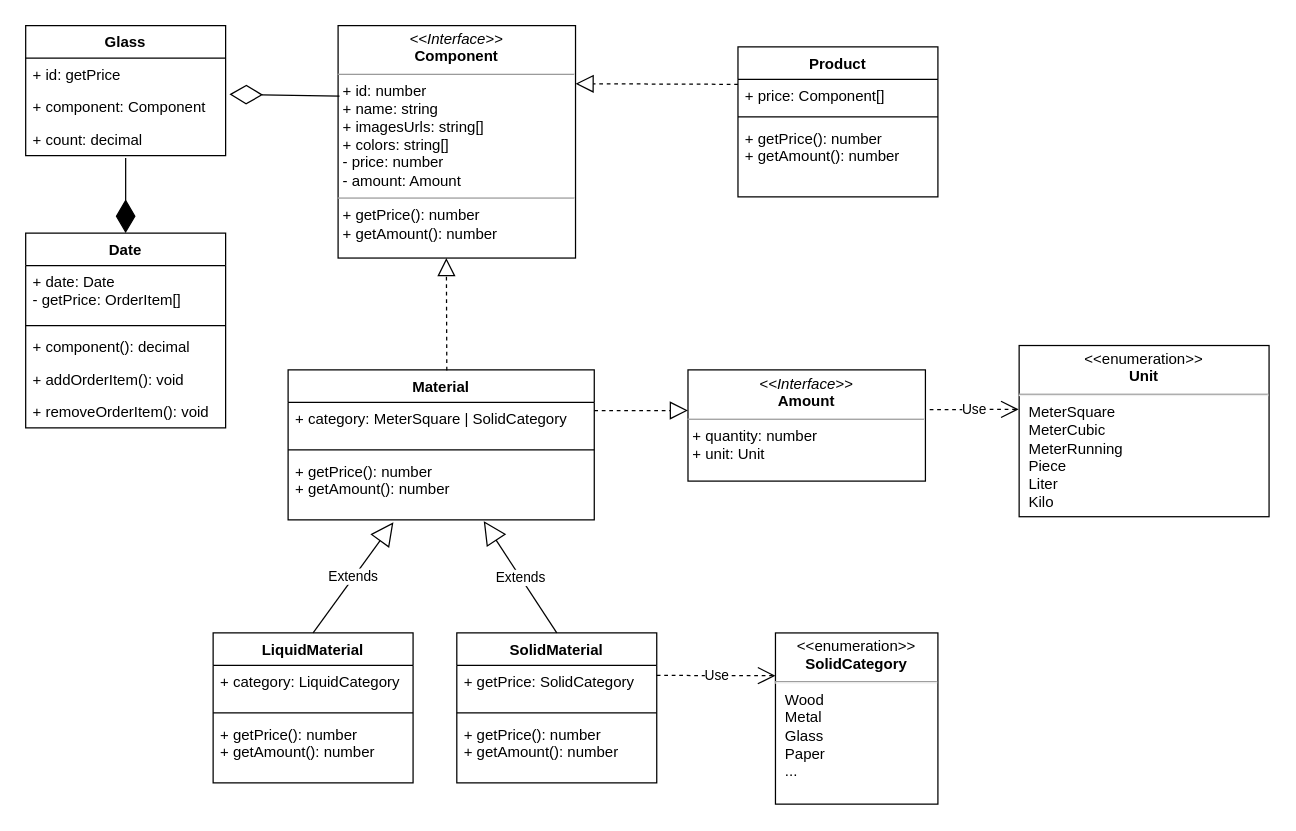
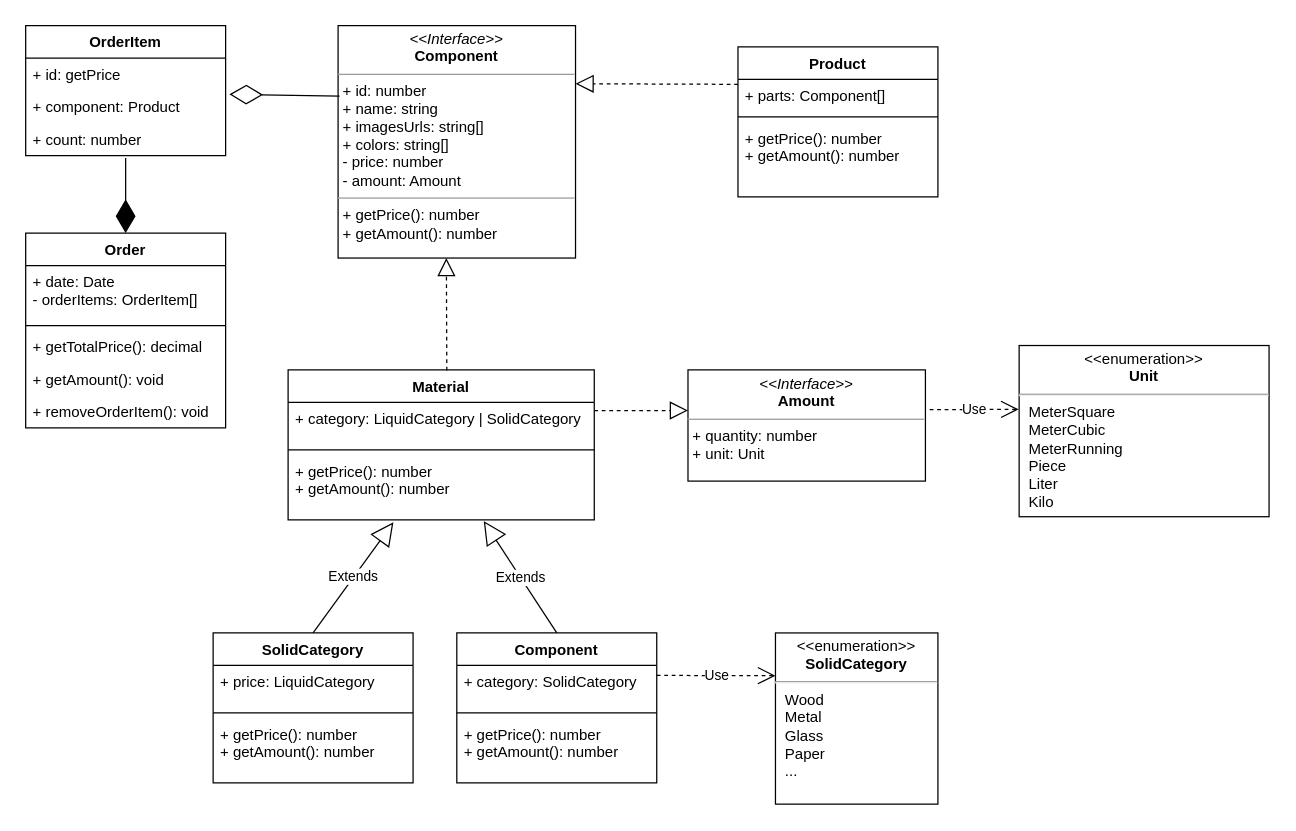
node "Glass": label "Glass" -> "OrderItem"
node "+ price: Component[]": label "+ price: Component[]" -> "+ parts: Component[]"
node "+ component: Component": label "+ component: Component" -> "+ component: Product"
node "+ count: decimal": label "+ count: decimal" -> "+ count: number"
node "Date": label "Date" -> "Order"
node "+ date: Date - getPrice: OrderItem[]": label "+ date: Date - getPrice: OrderItem[]" -> "+ date: Date - orderItems: OrderItem[]"
node "+ component(): decimal": label "+ component(): decimal" -> "+ getTotalPrice(): decimal"
node "+ addOrderItem(): void": label "+ addOrderItem(): void" -> "+ getAmount(): void"
node "+ category: MeterSquare | SolidCategory": label "+ category: MeterSquare | SolidCategory" -> "+ category: LiquidCategory | SolidCategory"
node "LiquidMaterial": label "LiquidMaterial" -> "SolidCategory"
node "SolidMaterial": label "SolidMaterial" -> "Component"
node "+ category: LiquidCategory": label "+ category: LiquidCategory" -> "+ price: LiquidCategory"
node "+ getPrice: SolidCategory": label "+ getPrice: SolidCategory" -> "+ category: SolidCategory"
